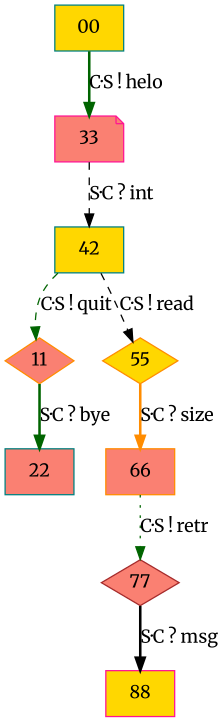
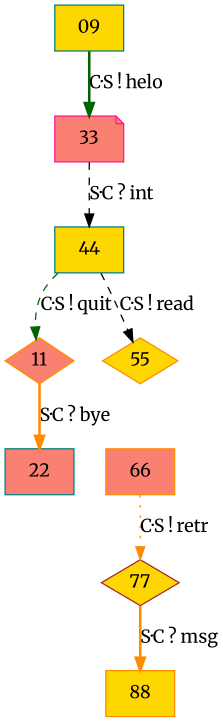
node "00": label "00" -> "09"
node "42": label "42" -> "44"
edge "11" -> "22": color darkgreen -> darkorange
edge "55" -> "66": removed, label "S·C ? size"
edge "66" -> "77": color darkgreen -> darkorange
node "77": fillcolor salmon -> gold
edge "77" -> "88": color black -> darkorange
node "88": color deeppink -> darkorange
